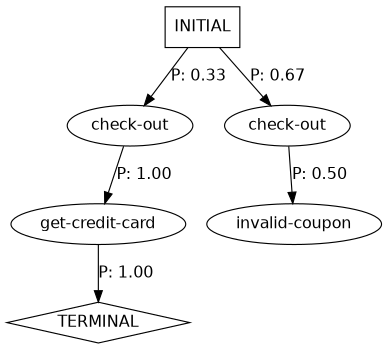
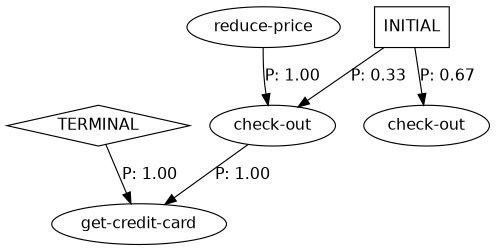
node "reduce-price": added
node "invalid-coupon": removed
edge "get-credit-card" -> "TERMINAL": reversed
